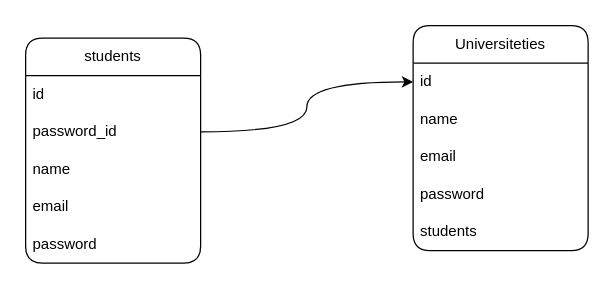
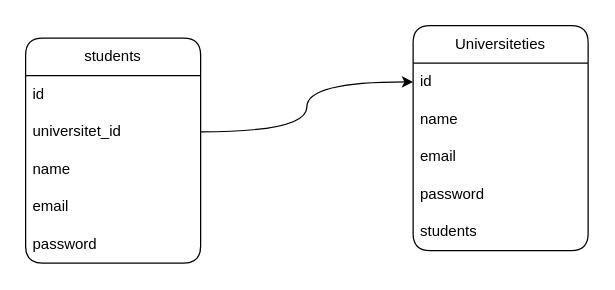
node "password_id": label "password_id" -> "universitet_id"
